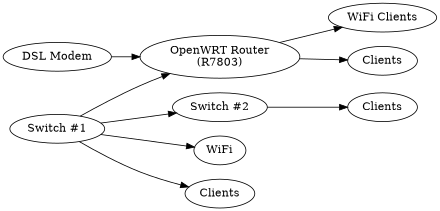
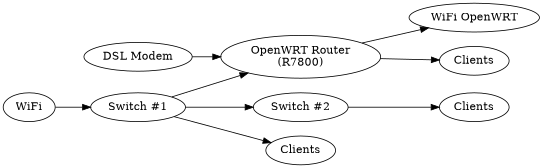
node "WiFi Clients": label "WiFi Clients" -> "WiFi OpenWRT"
node "OpenWRT Router (R7803)": label "OpenWRT Router (R7803)" -> "OpenWRT Router (R7800)"
edge "Switch #1" -> "WiFi": reversed
